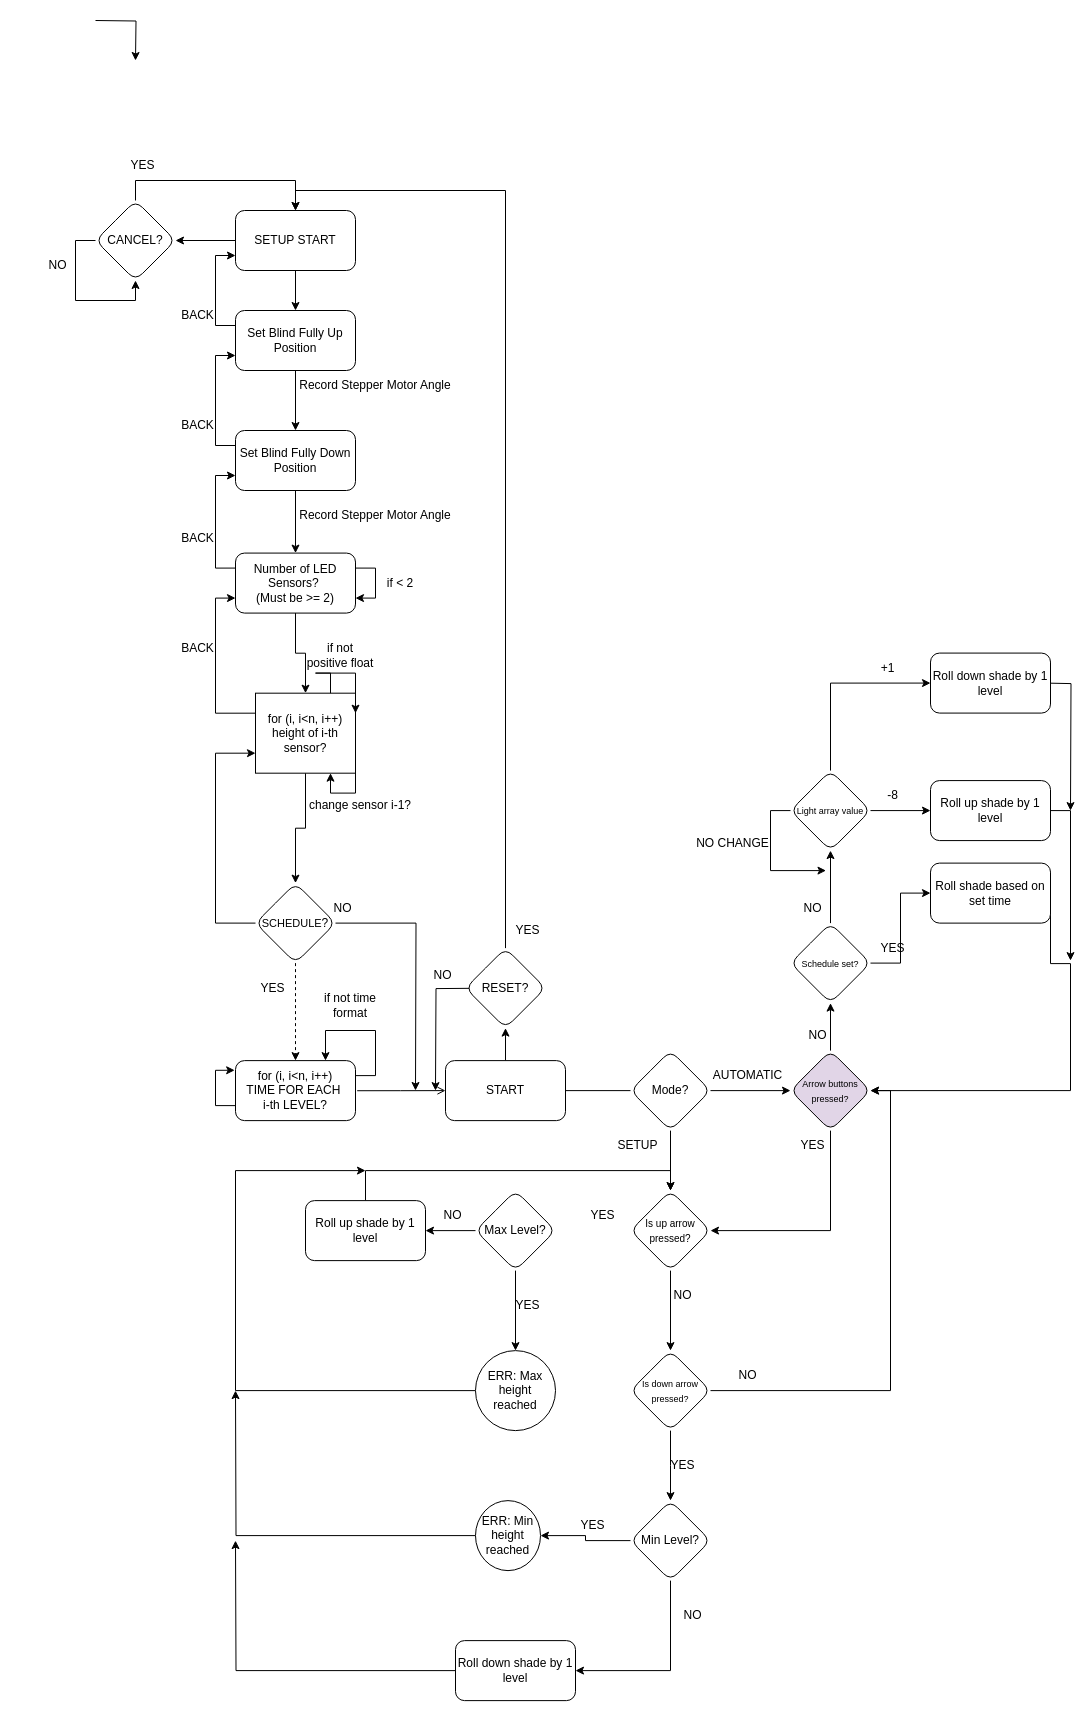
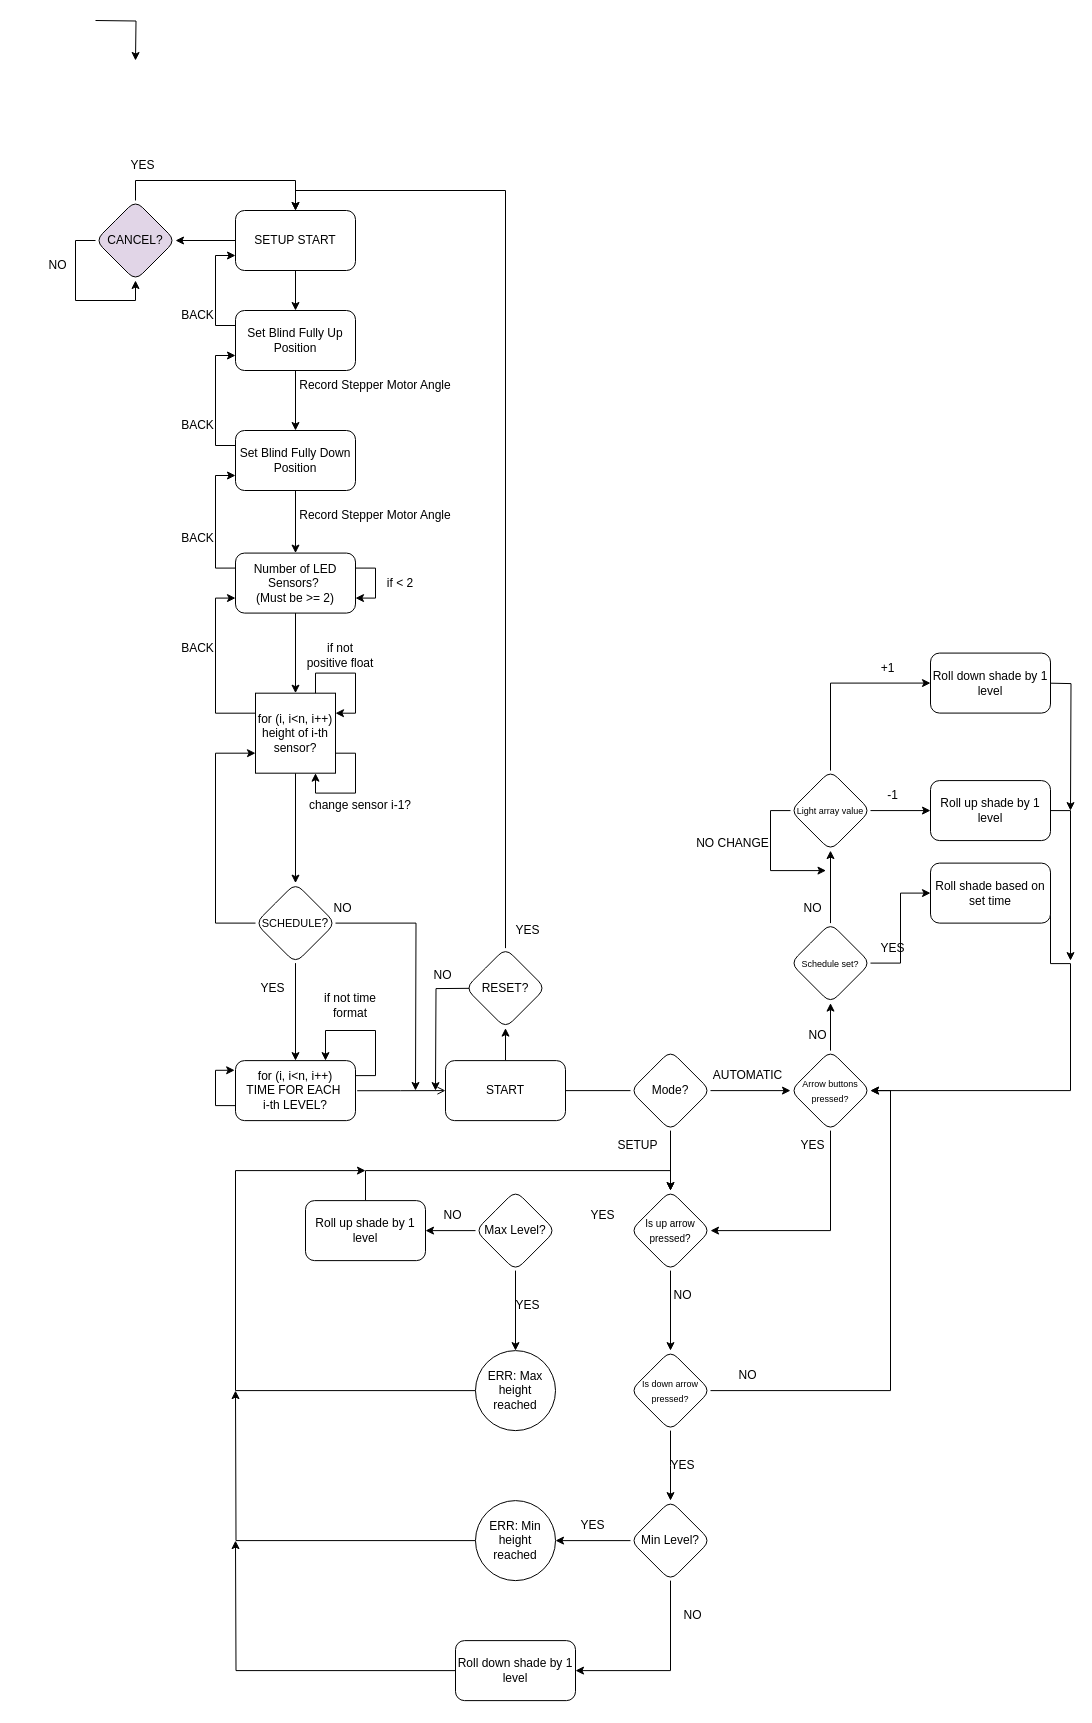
node "CANCEL?": fillcolor #ffffff -> #e1d5e7
node "for (i, i<n, i++) height of i-th sensor?": size 100x80 -> 80x80
node "-8": label "-8" -> "-1"
edge "SCHEDULE?" -> "for (i, i<n, i++) TIME FOR EACH i-th LEVEL?": style dashed -> solid
node "Arrow buttons pressed?": fillcolor #e1d5e7 -> #ffffff
node "ERR: Min height reached": size 65x70 -> 80x80
